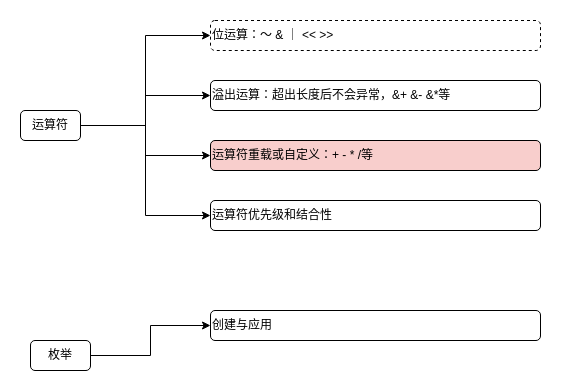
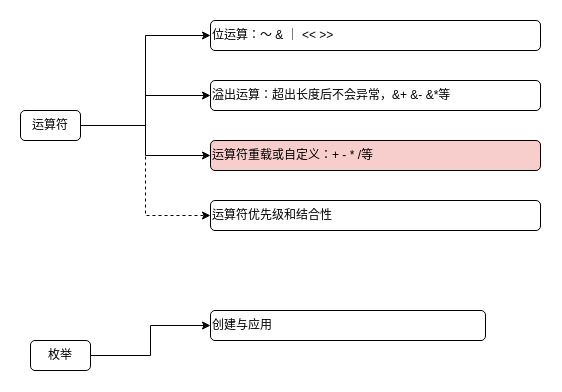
node "位运算：～ & ｜ << >>": style dashed -> solid
edge "运算符" -> "运算符优先级和结合性": style solid -> dashed
node "创建与应用": size 330x30 -> 275x30
